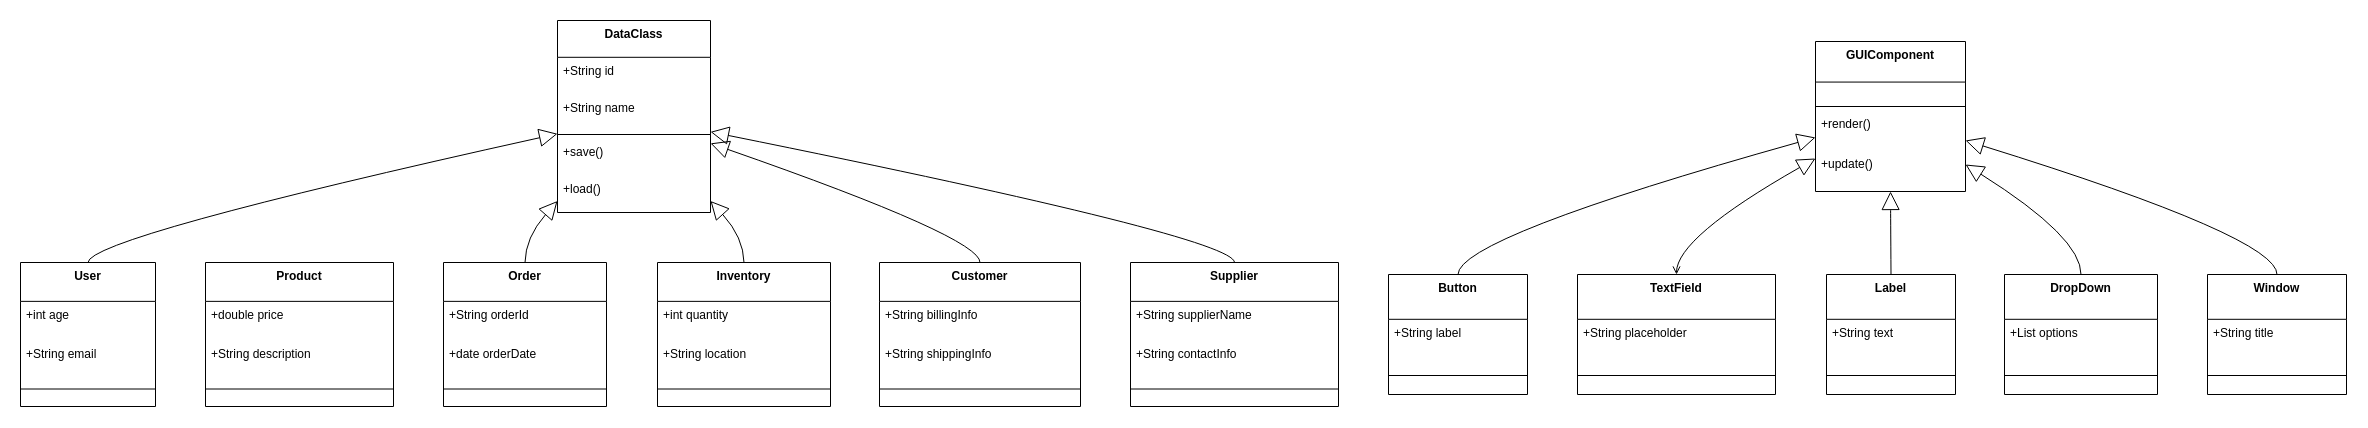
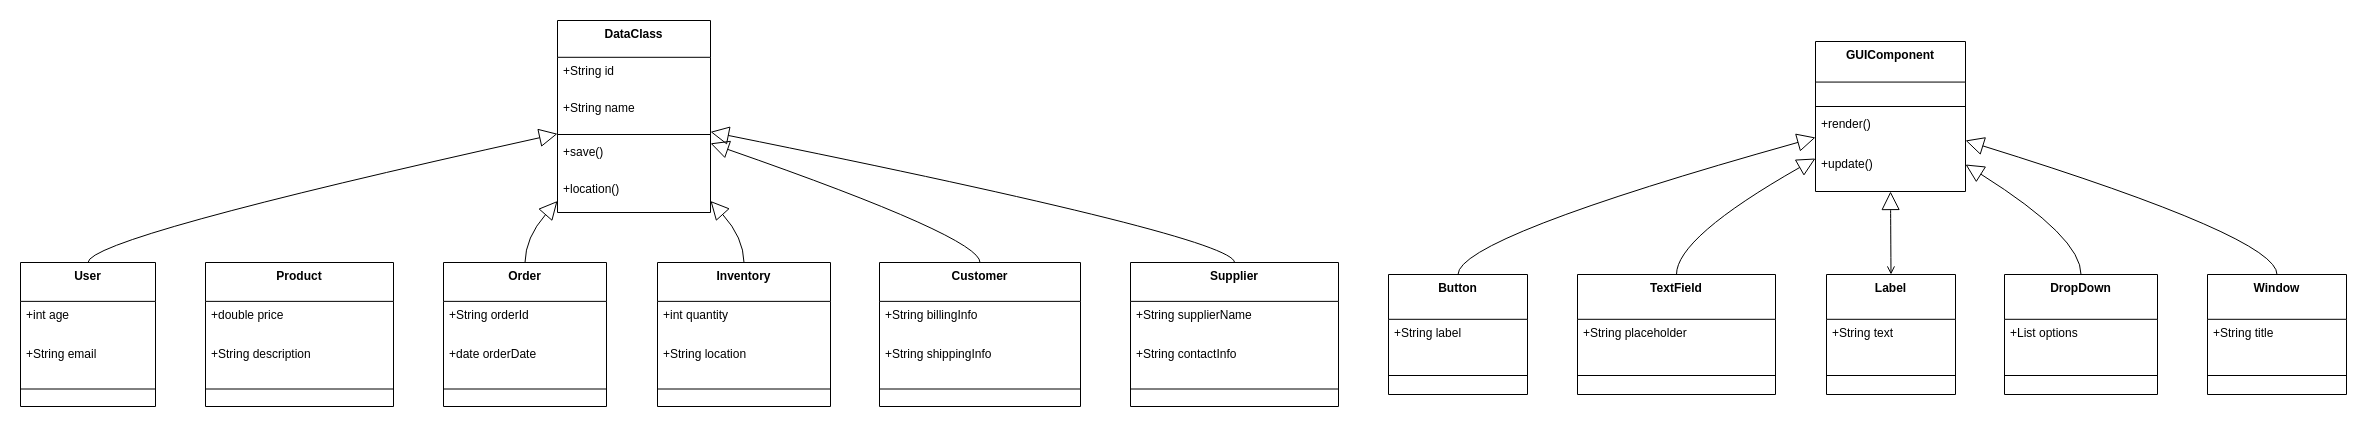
node "+load()": label "+load()" -> "+location()"
edge "GUIComponent" -- "TextField": arrowhead open -> none
edge "Label" -> "GUIComponent": arrowhead none -> open
